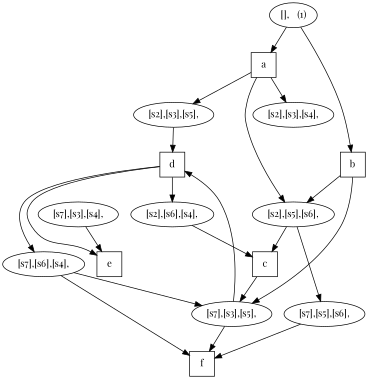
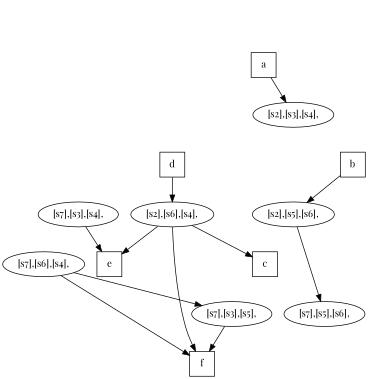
node "[],   (1)": removed
node "[s2],[s3],[s5],": removed
edge "a" -> "[s2],[s5],[s6],": removed
edge "d" -> "[s7],[s6],[s4],": removed
edge "d" -> "e": now "[s2],[s6],[s4]," -> "e"
edge "[s7],[s3],[s5]," -> "d": removed
edge "[s2],[s5],[s6]," -> "c": removed
edge "b" -> "[s7],[s3],[s5],": removed
edge "c" -> "[s7],[s3],[s5],": removed
edge "[s7],[s5],[s6]," -> "f": now "[s2],[s6],[s4]," -> "f"
